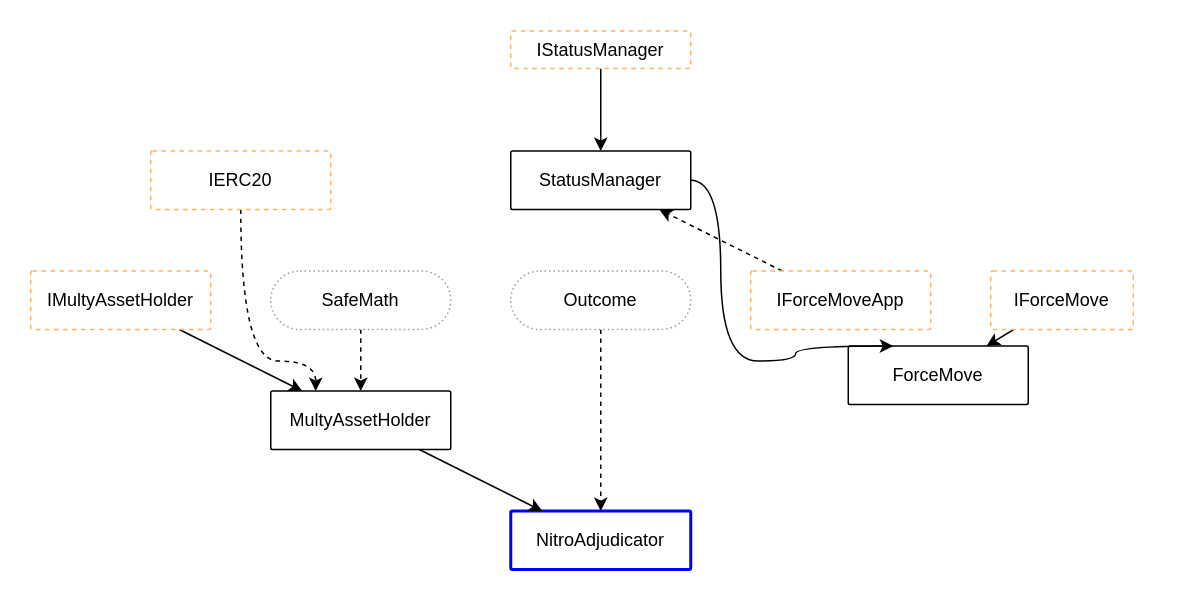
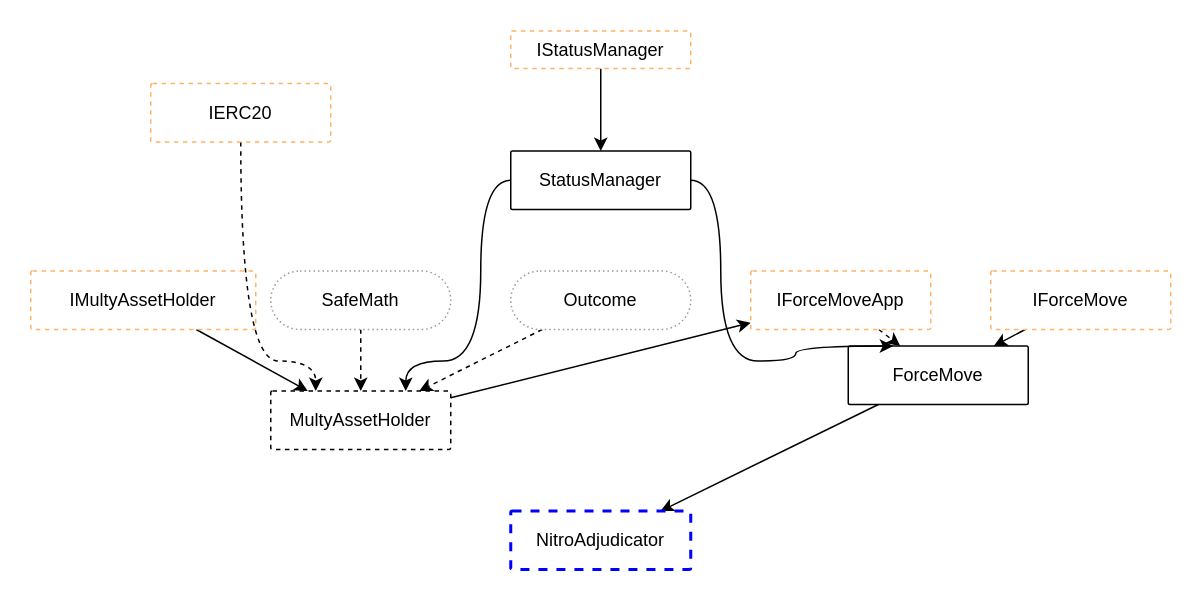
node "IERC20": moved (241, 180) -> (241, 113)
edge "IForceMoveApp" -> "StatusManager": now "IForceMoveApp" -> "ForceMove"
edge "StatusManager" -> "MultyAssetHolder": added
node "IMultyAssetHolder": size 180x59 -> 225x59
node "IForceMove": size 143x59 -> 180x59
edge "Outcome" -> "MultyAssetHolder": added
edge "Outcome" -> "NitroAdjudicator": removed
node "MultyAssetHolder": style solid -> dashed
edge "ForceMove" -> "NitroAdjudicator": added
edge "MultyAssetHolder" -> "NitroAdjudicator": now "MultyAssetHolder" -> "IForceMoveApp"
node "NitroAdjudicator": style solid -> dashed
